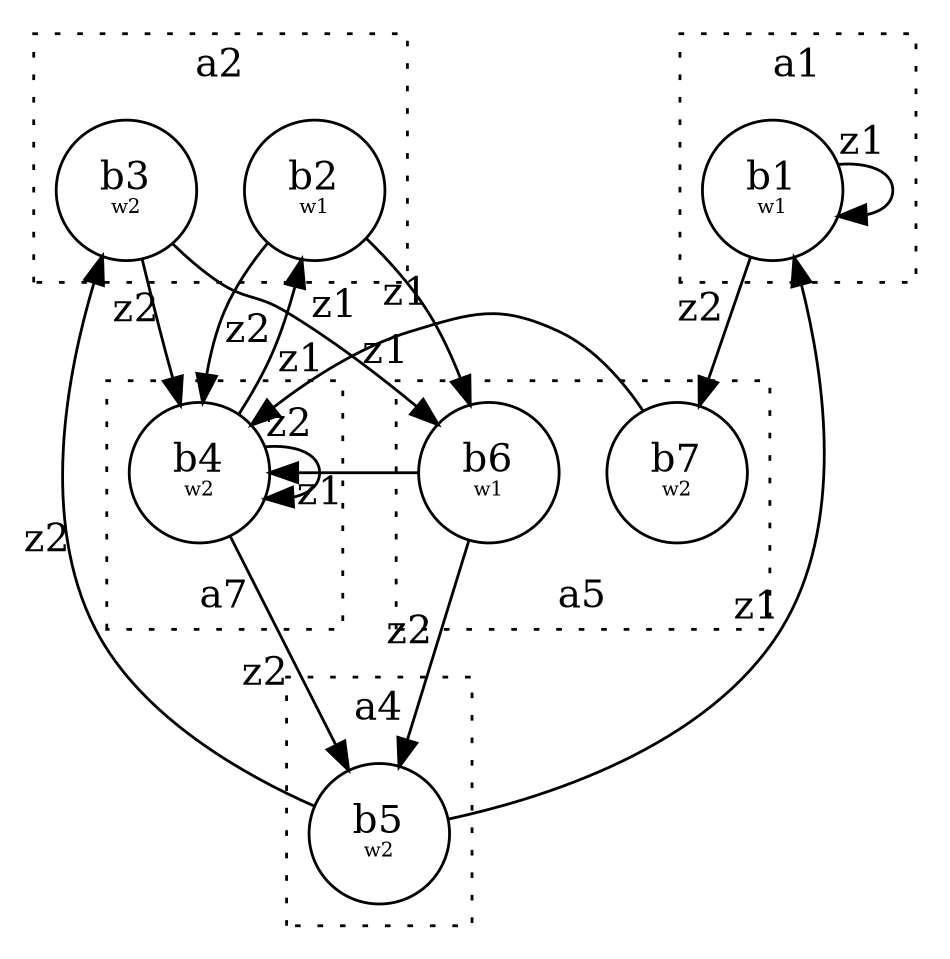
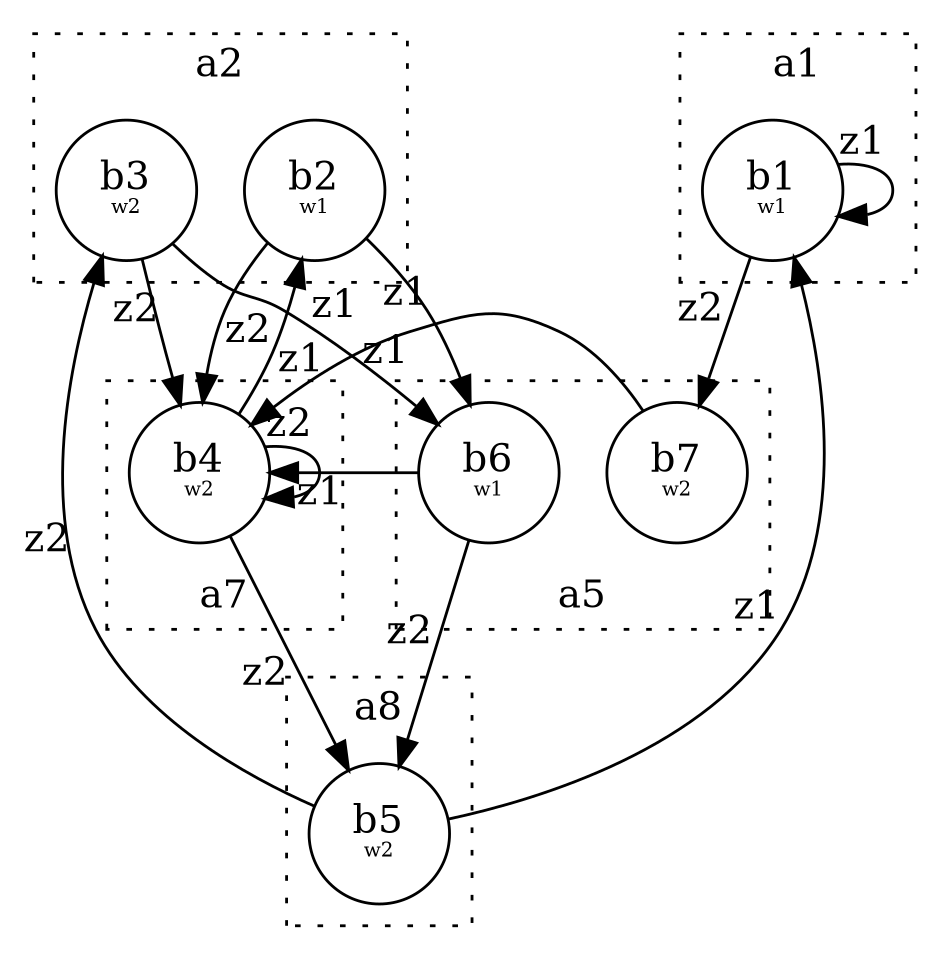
cluster "a4": label "a4" -> "a8"
